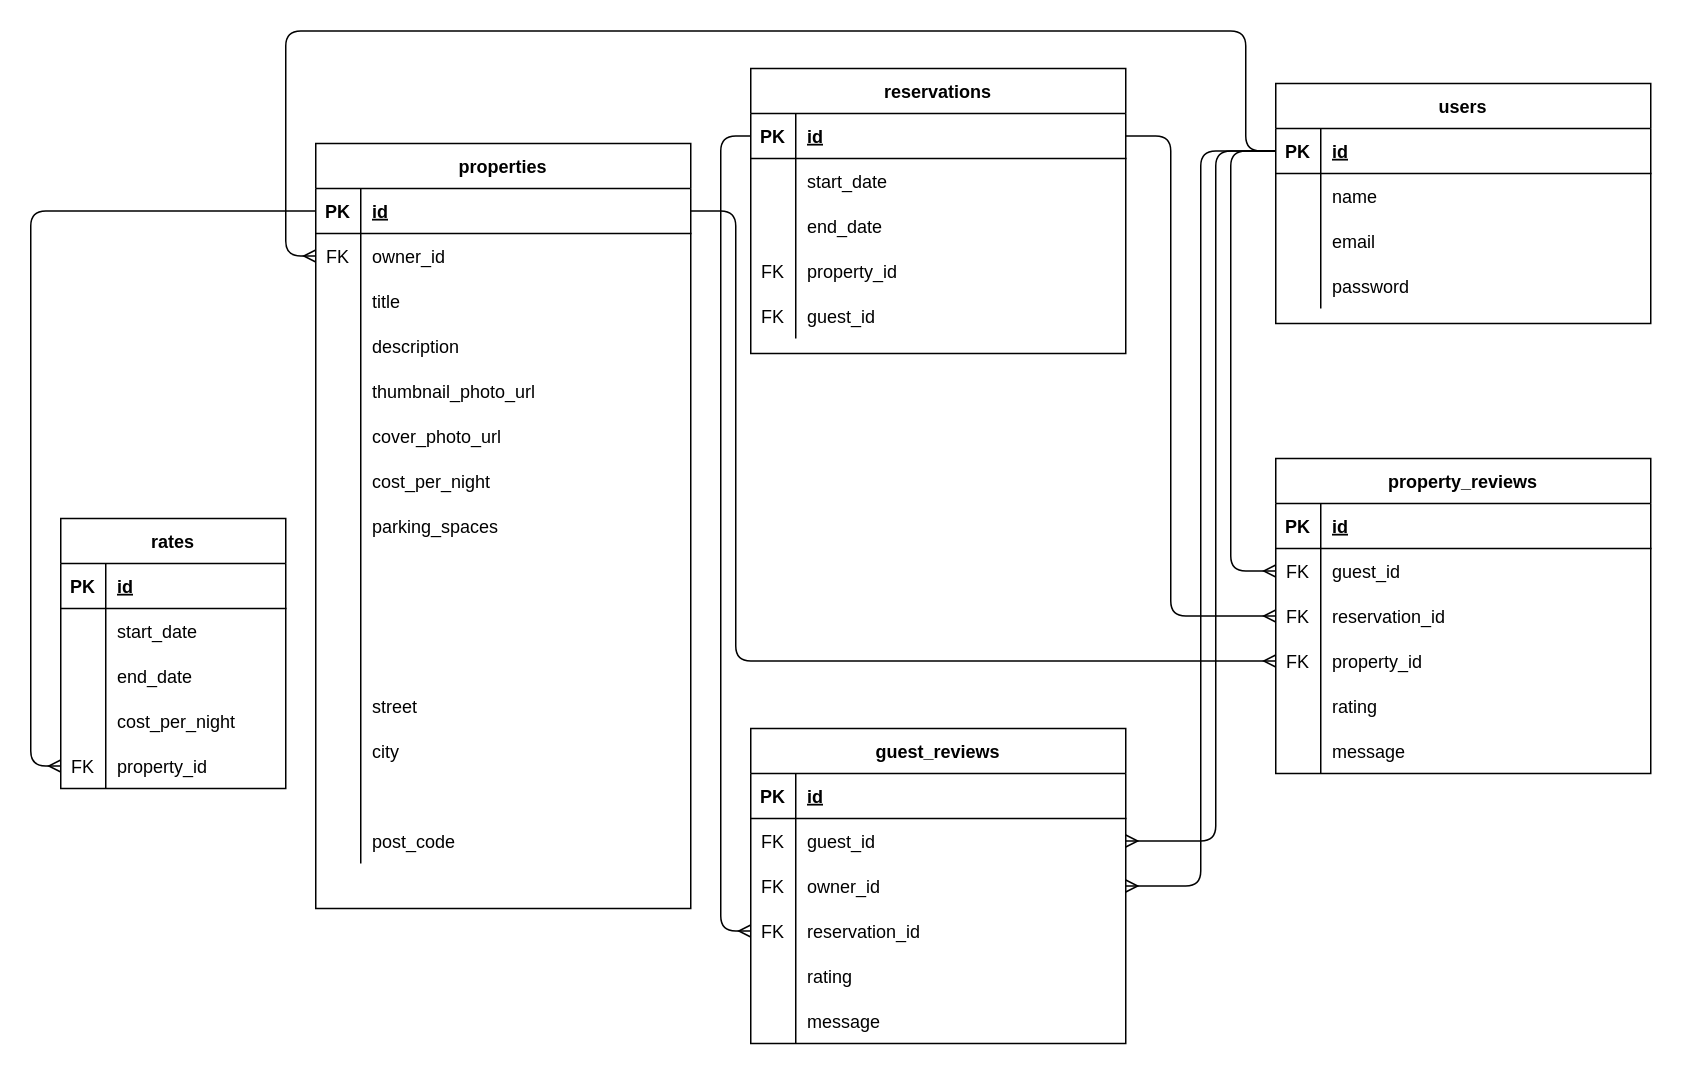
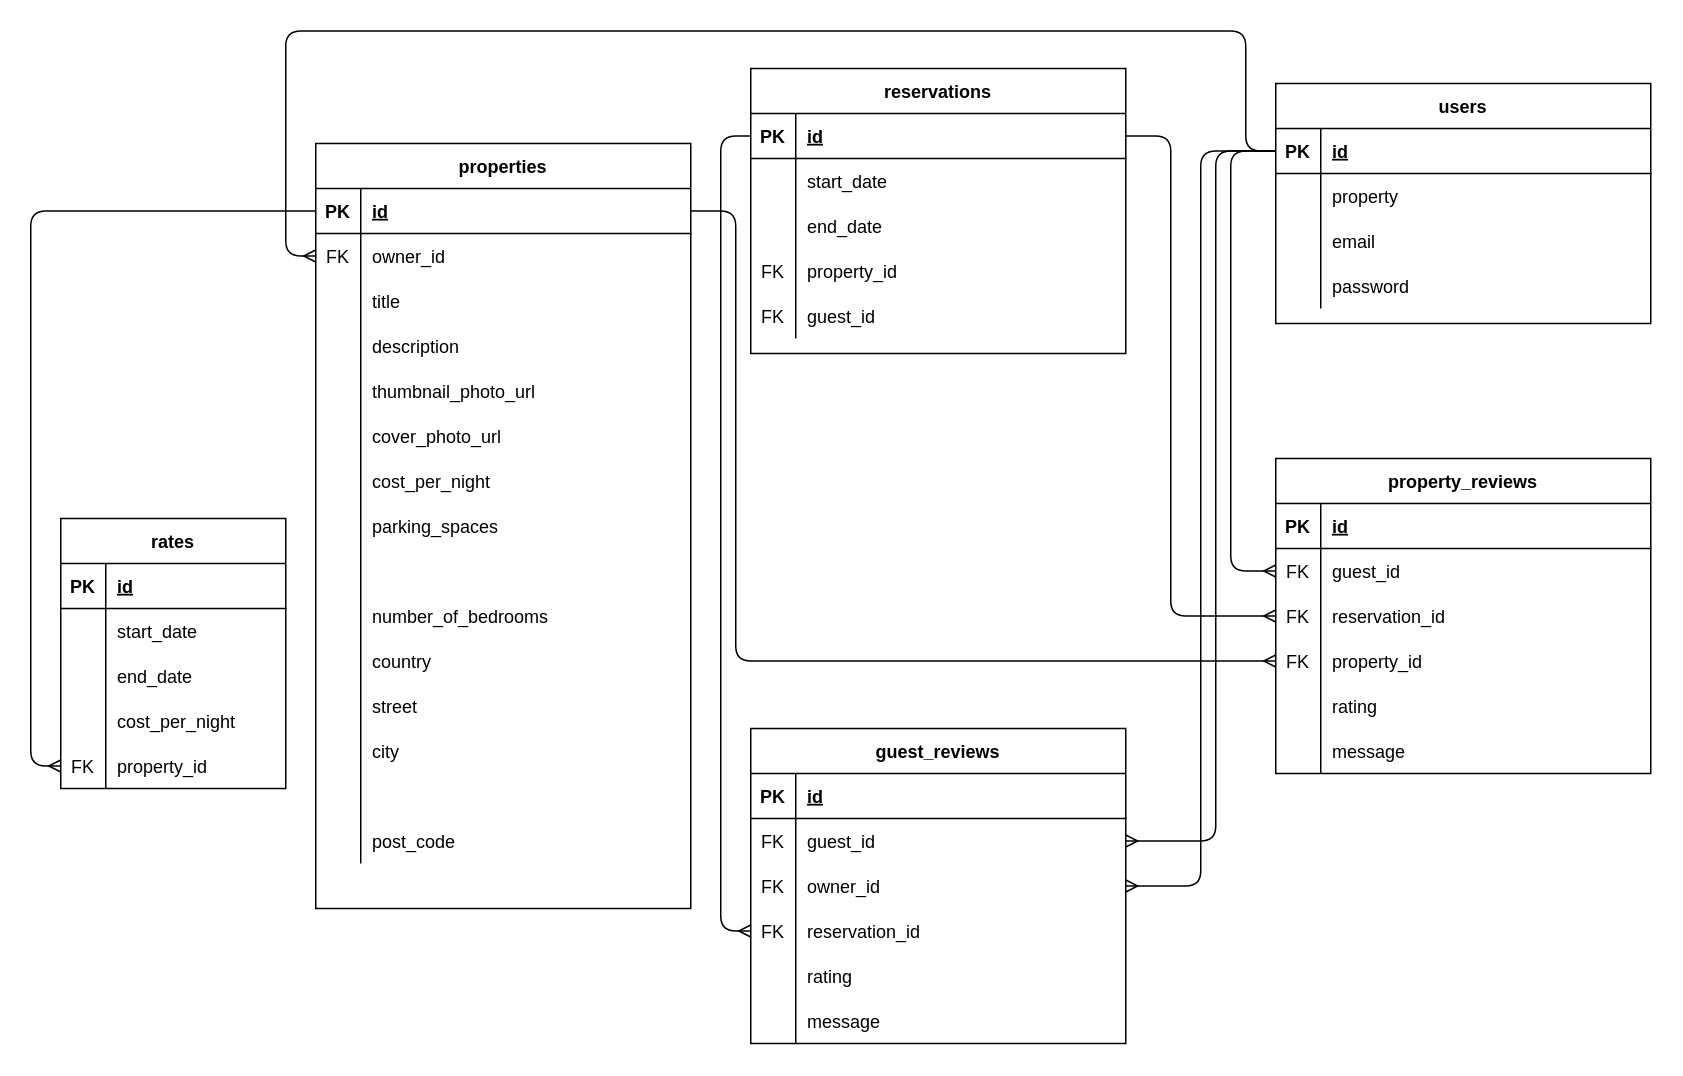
node "name": label "name" -> "property"
node "number_of_bedrooms": added
node "country": added
